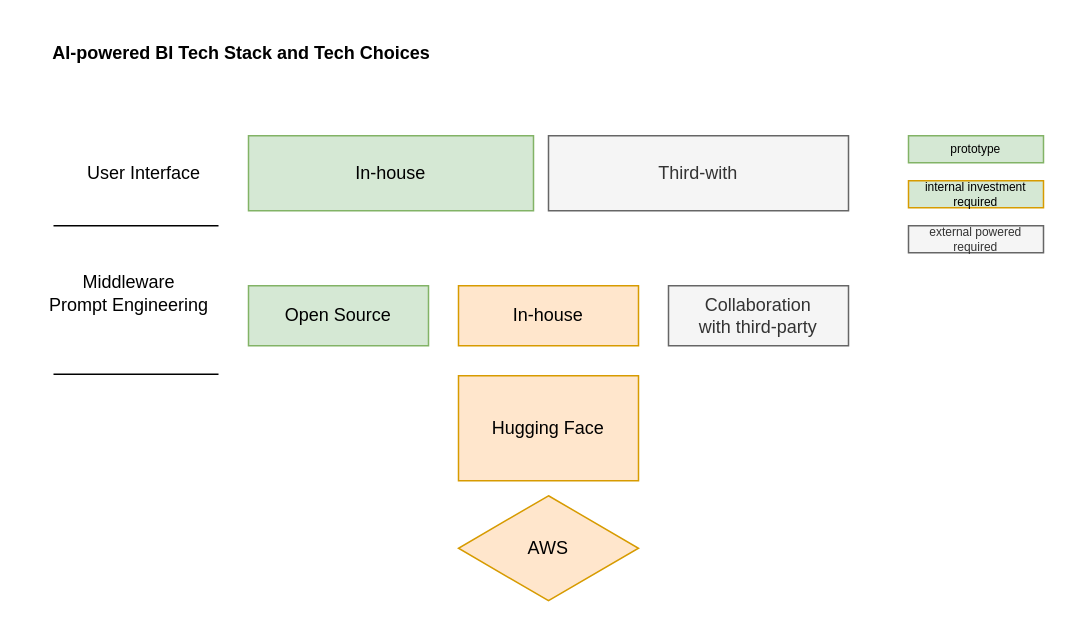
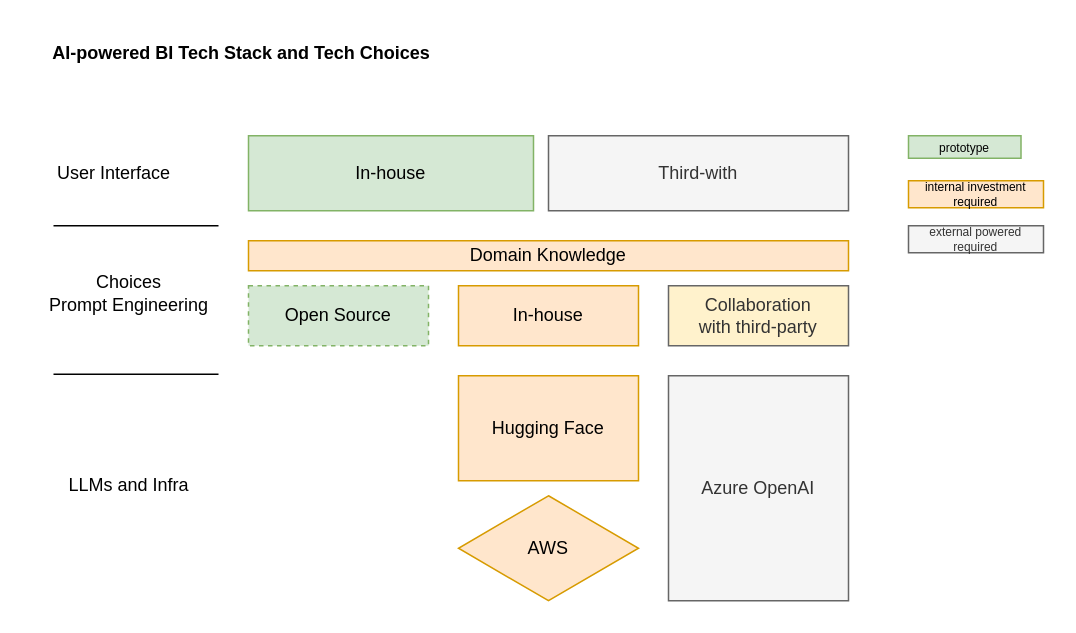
node "prototype": size 135x27 -> 113x23
node "User Interface": moved (143, 173) -> (113, 173)
node "internal investment required": fillcolor #d5e8d4 -> #ffe6cc
node "Domain Knowledge": added
node "Middleware Prompt Engineering": label "Middleware Prompt Engineering" -> "Choices Prompt Engineering"
node "Open Source": style solid -> dashed
node "Collaboration with third-party": fillcolor #f5f5f5 -> #fff2cc
node "LLMs and Infra": added
node "Azure OpenAI": added
